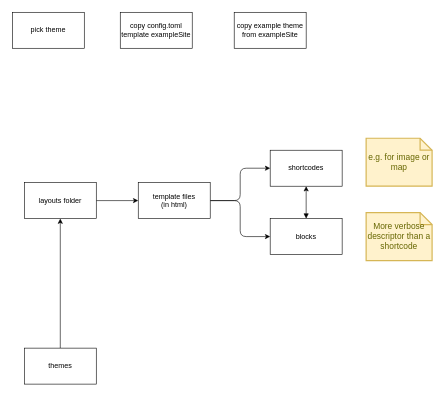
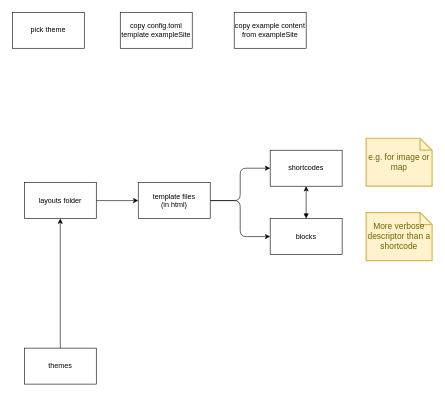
node "copy example theme from exampleSite": label "copy example theme from exampleSite" -> "copy example content from exampleSite"
